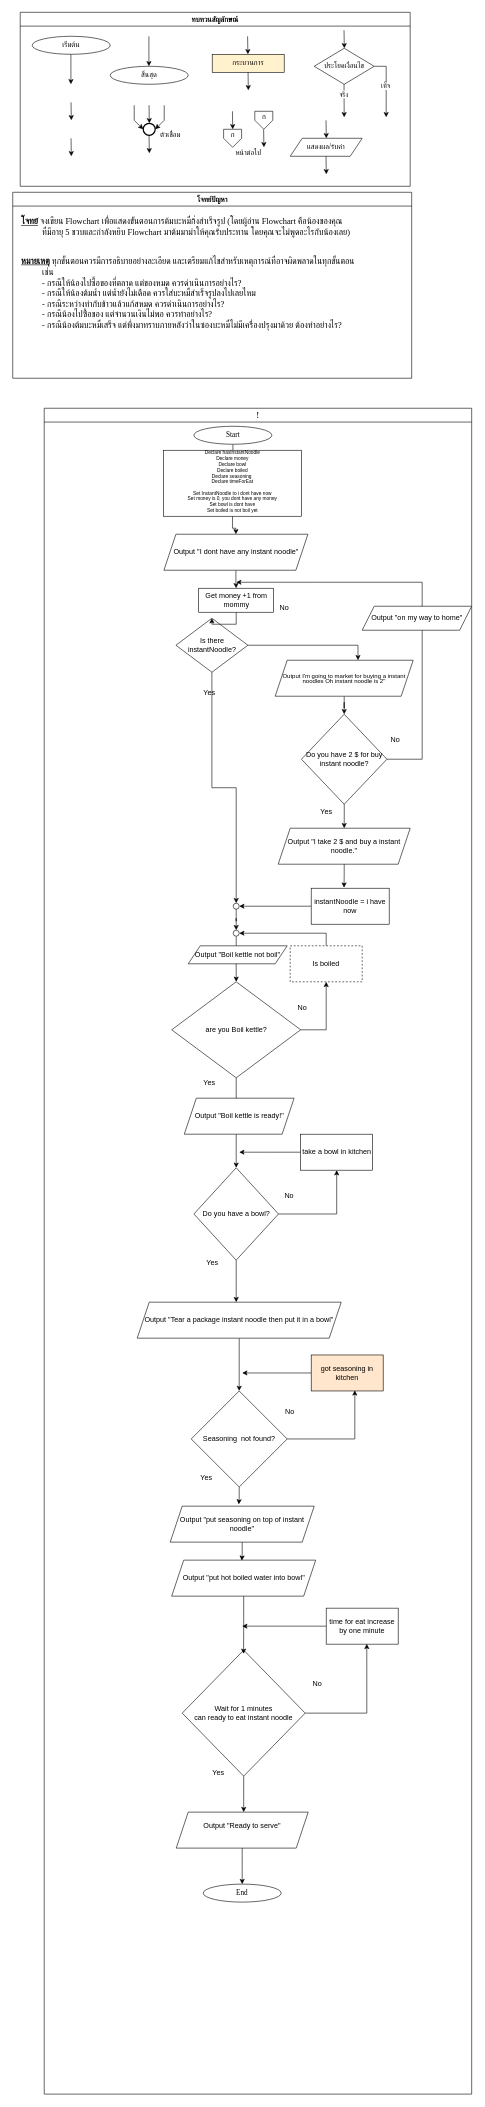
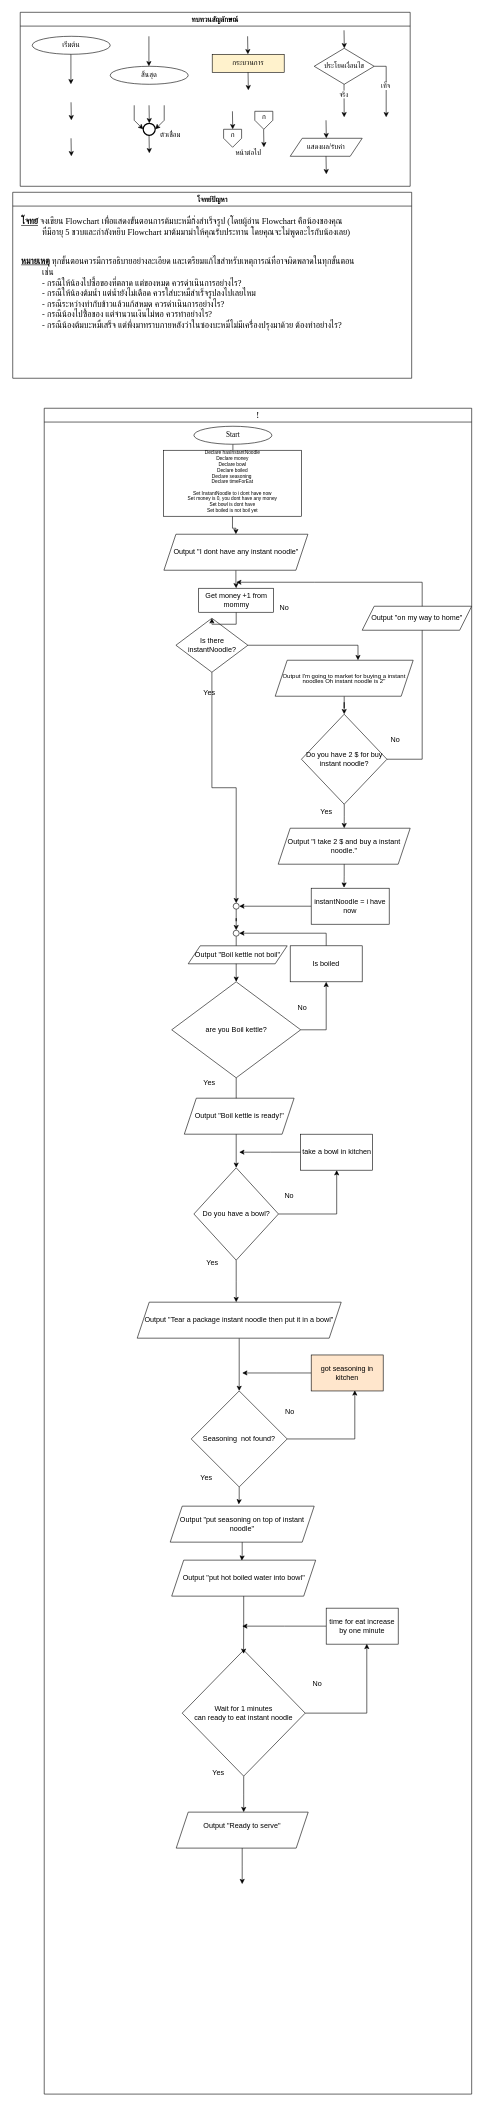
node "Is boiled": style dashed -> solid
node "End": removed
